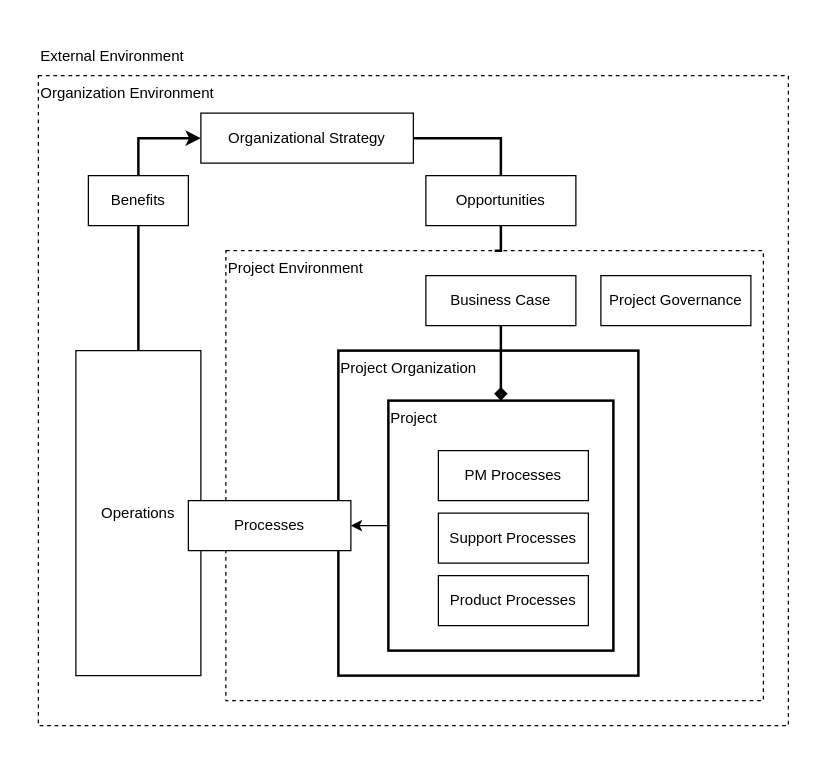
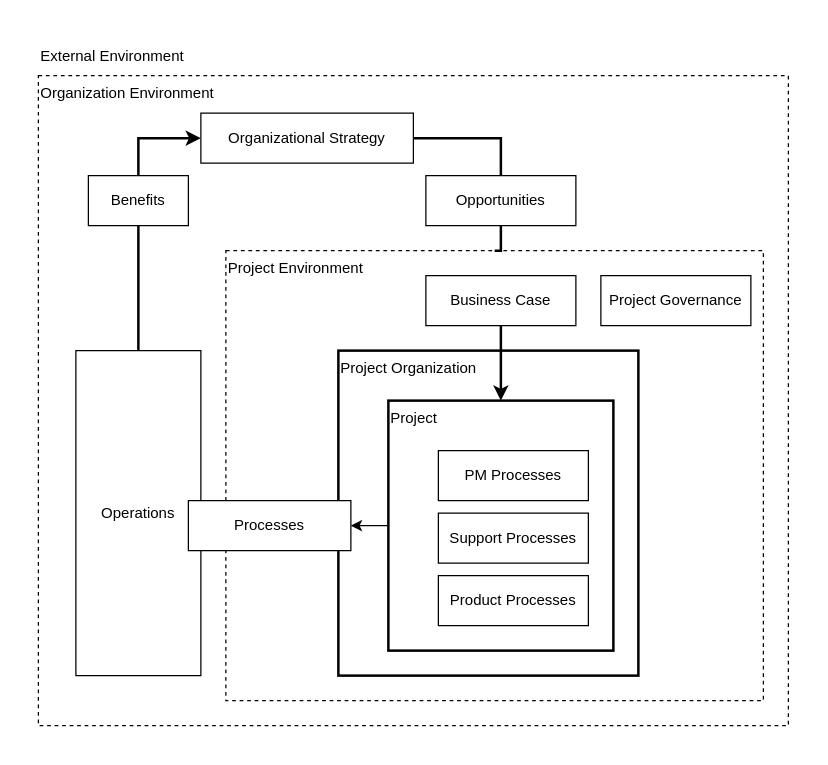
edge "Business Case" -> "Project": arrowhead diamond -> classic
